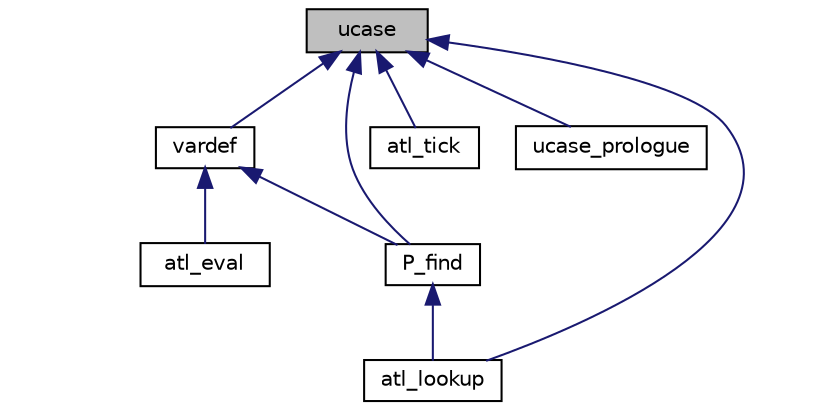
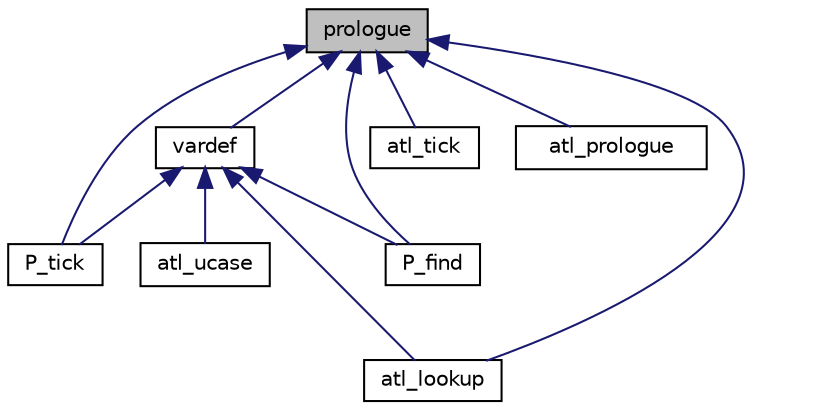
node "ucase": label "ucase" -> "prologue"
node "ucase_prologue": label "ucase_prologue" -> "atl_prologue"
node "P_tick": added
node "atl_eval": label "atl_eval" -> "atl_ucase"
edge "atl_lookup" -> "P_find": now "atl_lookup" -> "vardef"
